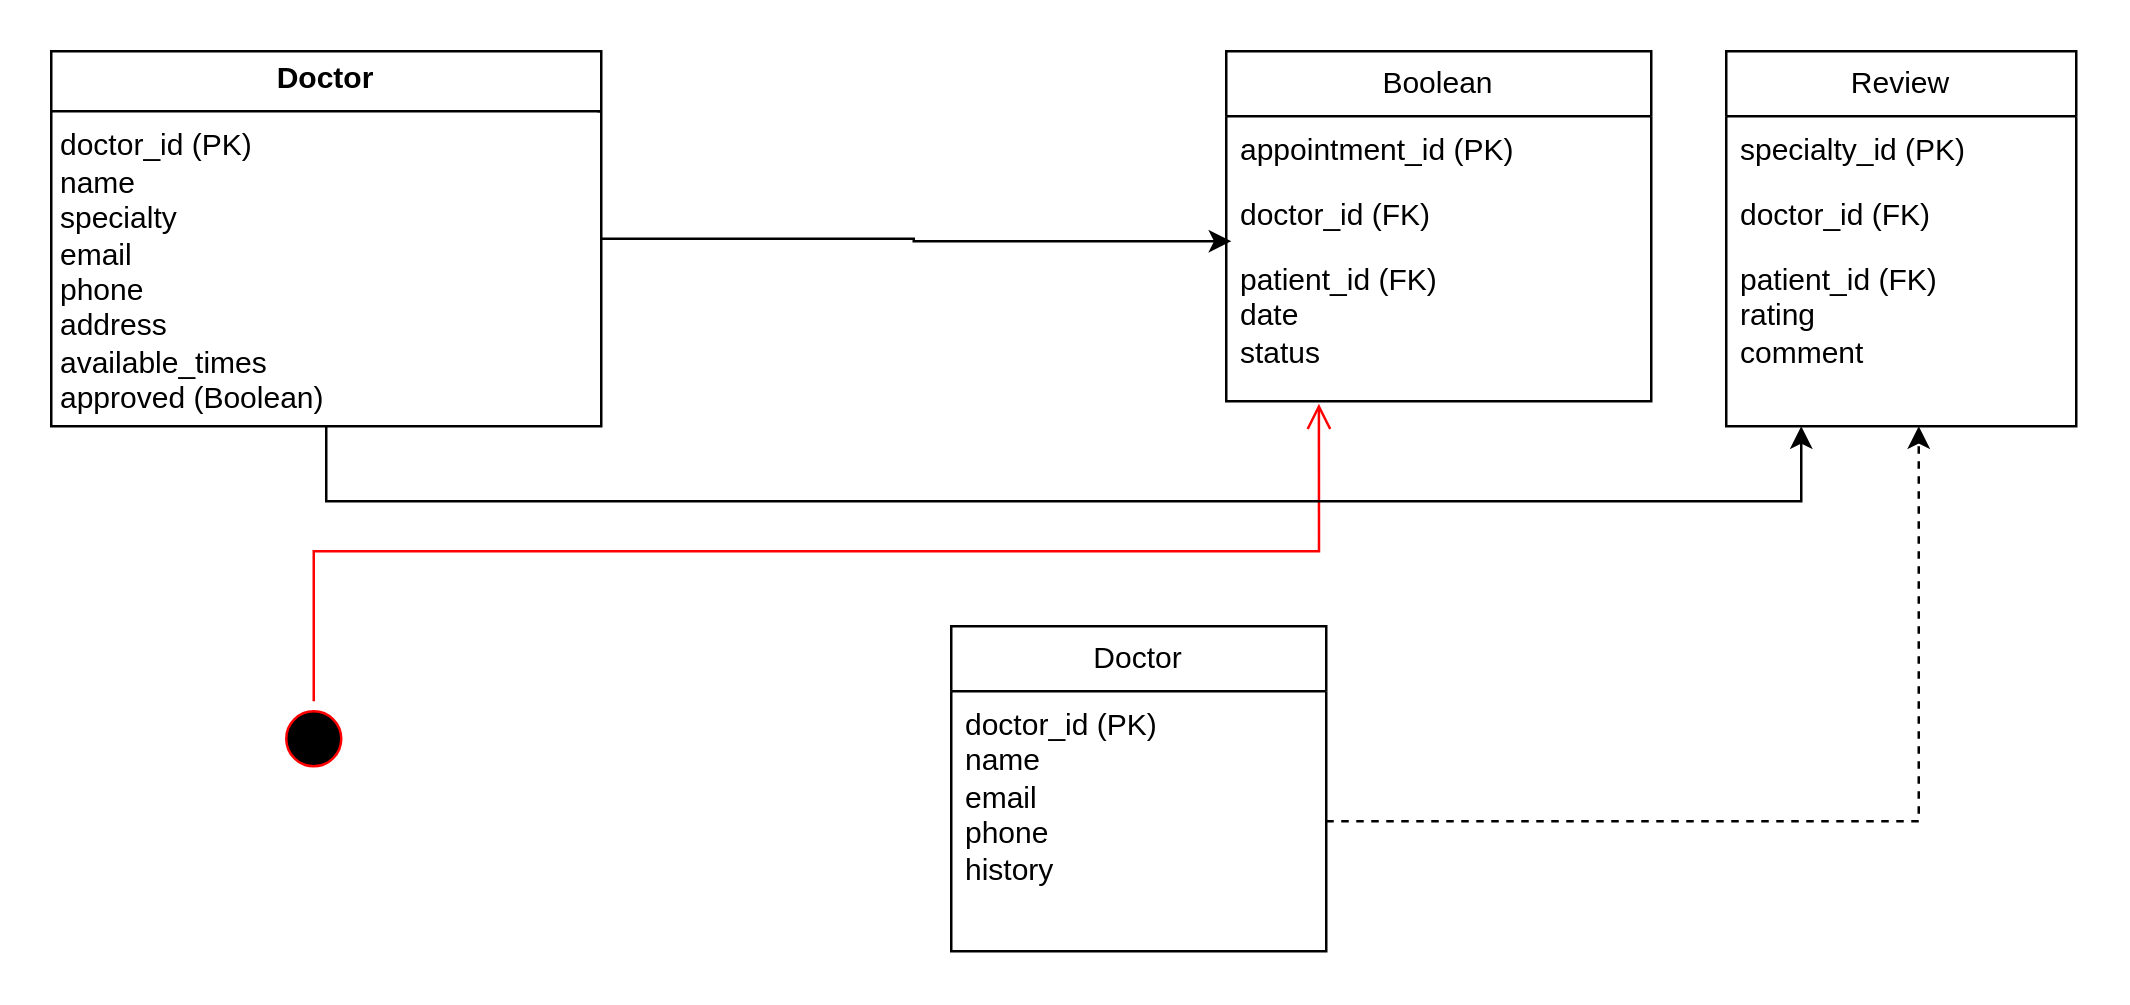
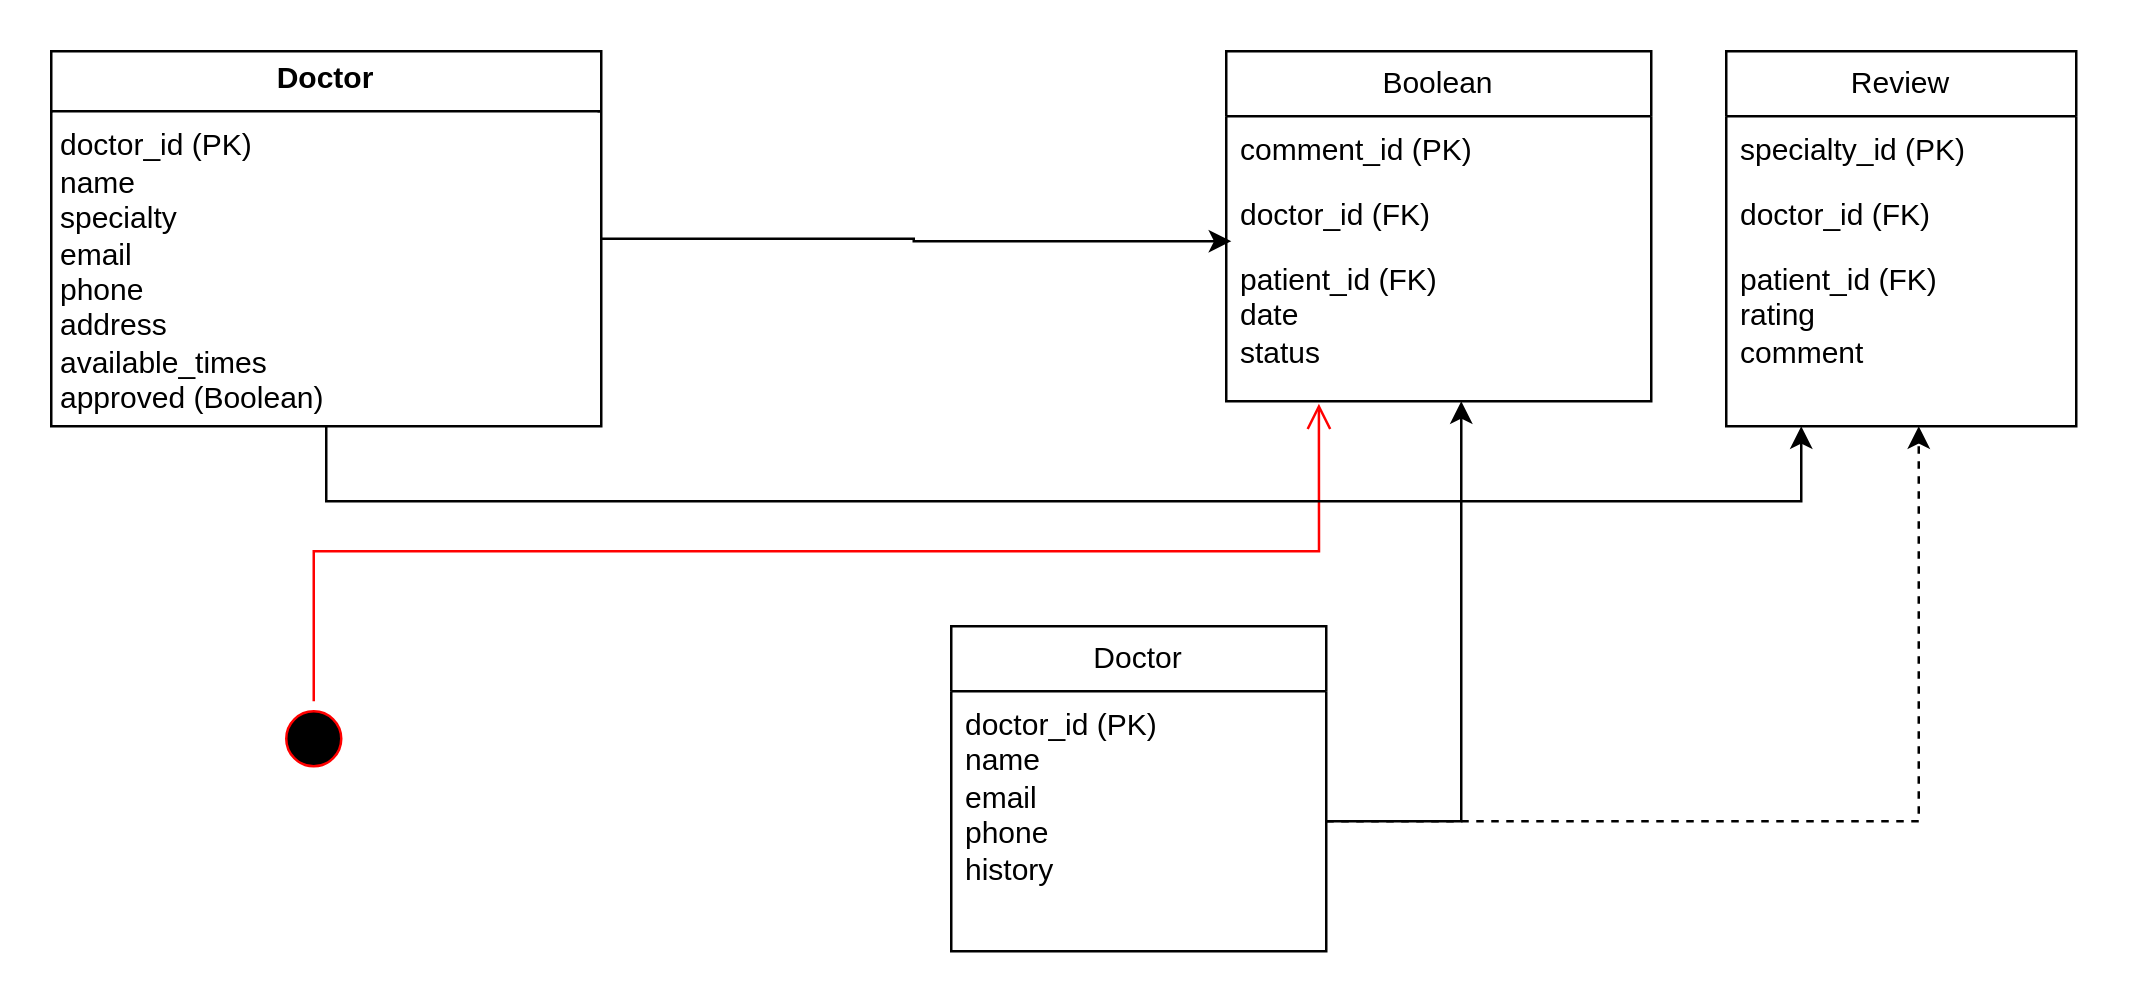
node "appointment_id (PK)": label "appointment_id (PK)" -> "comment_id (PK)"
edge "doctor_id (PK) name email phone history" -> "patient_id (FK) date status": added
